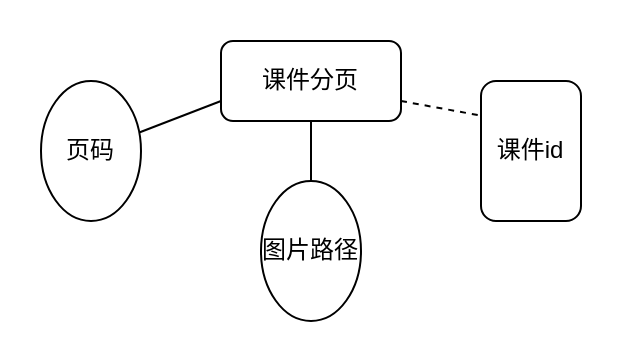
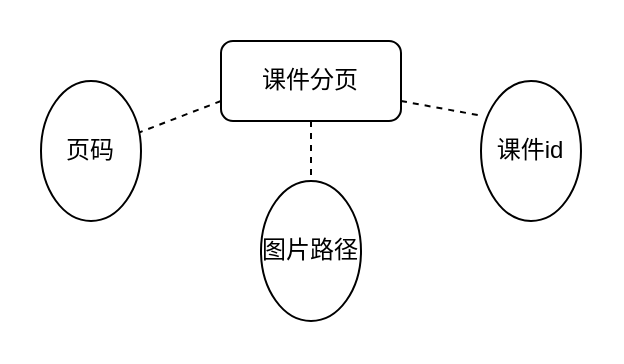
edge "课件分页" -- "页码": style solid -> dashed
node "课件id": shape rounded rectangle -> ellipse
edge "课件分页" -- "图片路径": style solid -> dashed
